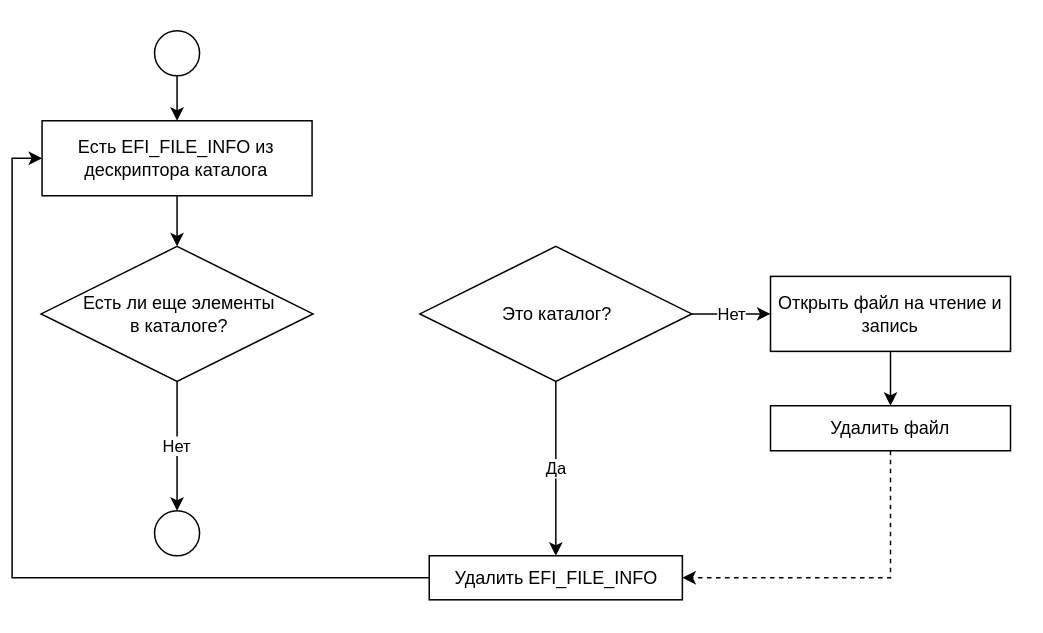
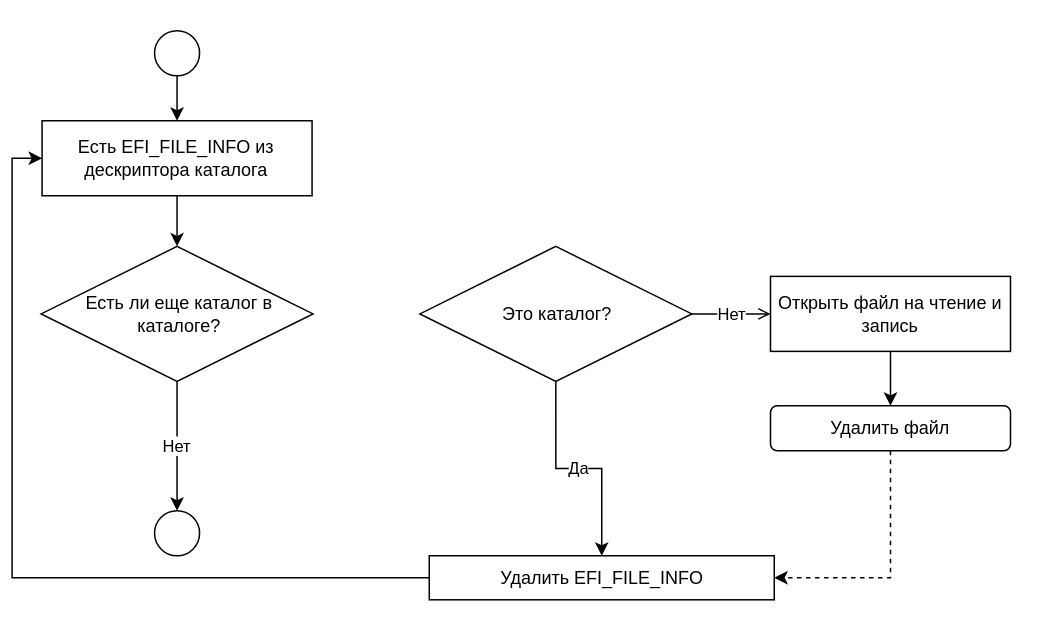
node "Есть ли еще элементы в каталоге?": label "Есть ли еще элементы в каталоге?" -> "Есть ли еще каталог в каталоге?"
edge "Это каталог?" -> "Открыть файл на чтение и запись": arrowhead classic -> open
node "Удалить файл": shape rectangle -> rounded rectangle
node "Удалить EFI_FILE_INFO": size 253x44 -> 345x44
